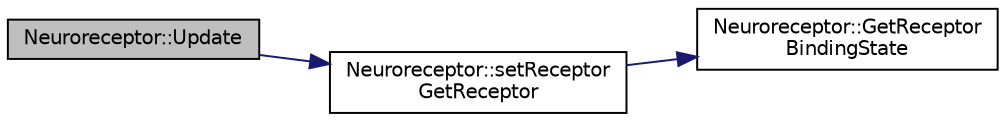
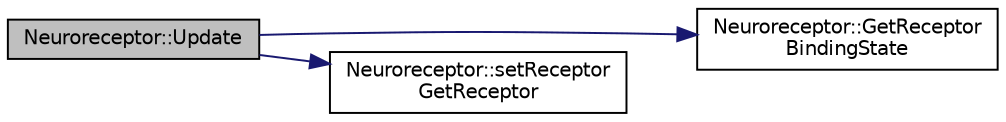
edge "Neuroreceptor::setReceptor GetReceptor" -> "Neuroreceptor::GetReceptor BindingState": now "Neuroreceptor::Update" -> "Neuroreceptor::GetReceptor BindingState"
